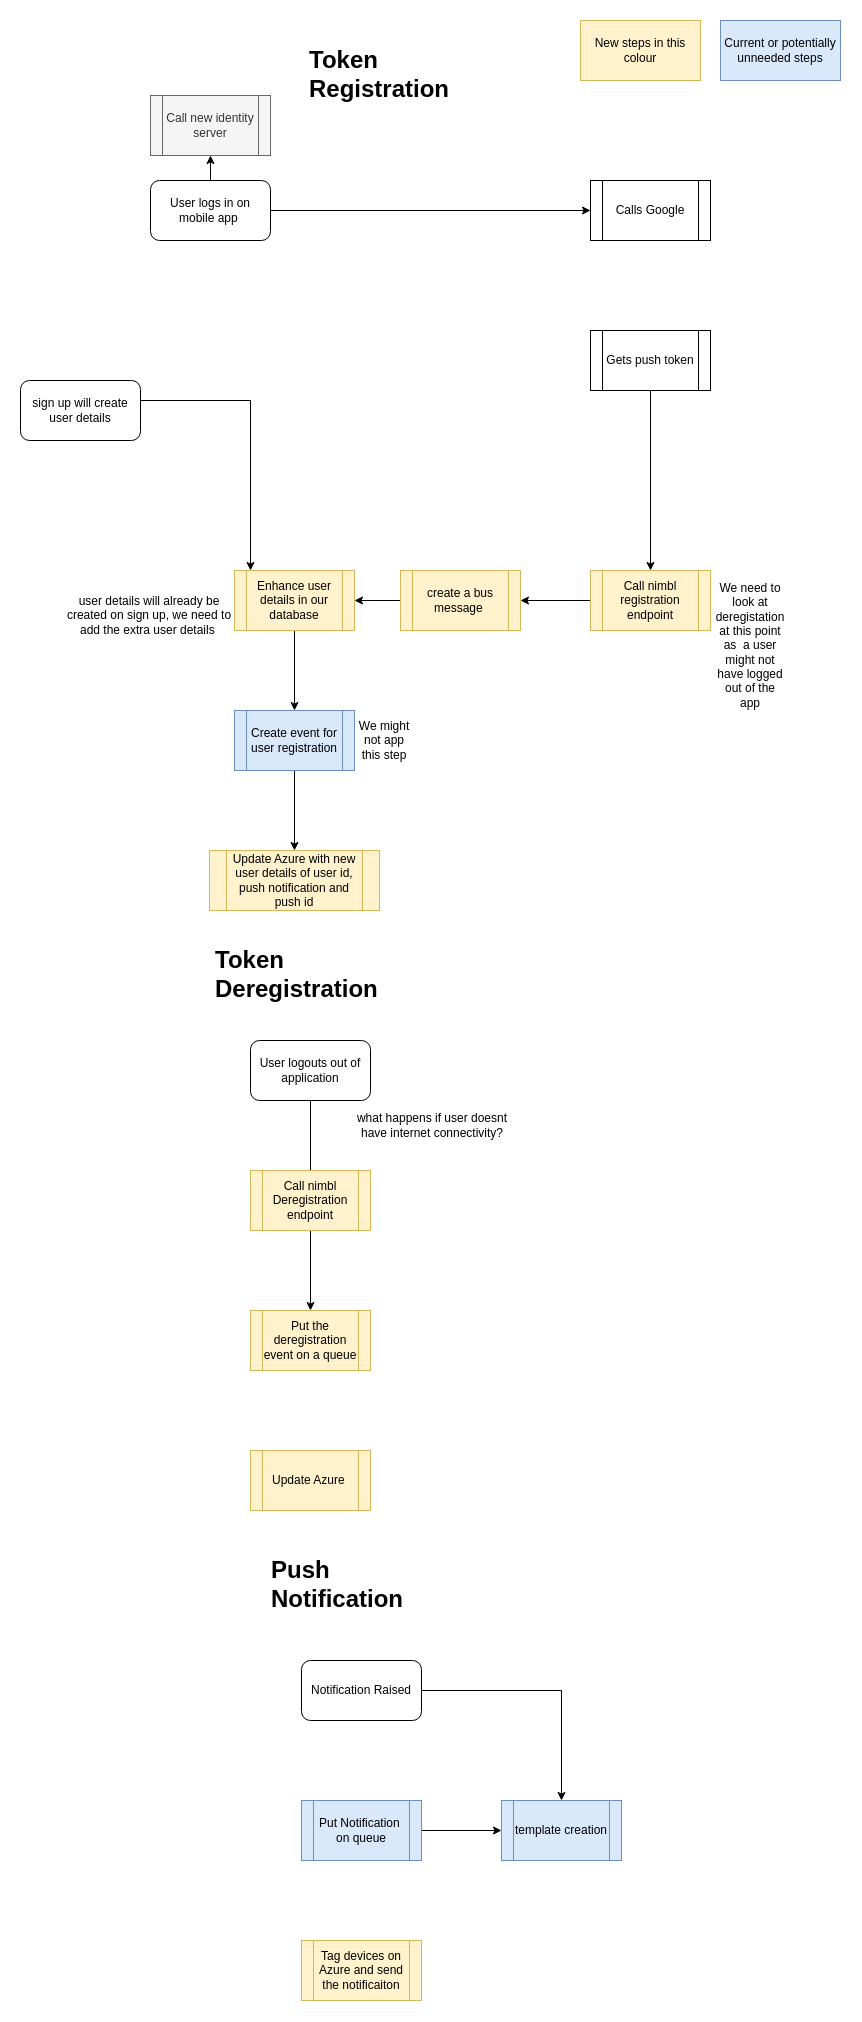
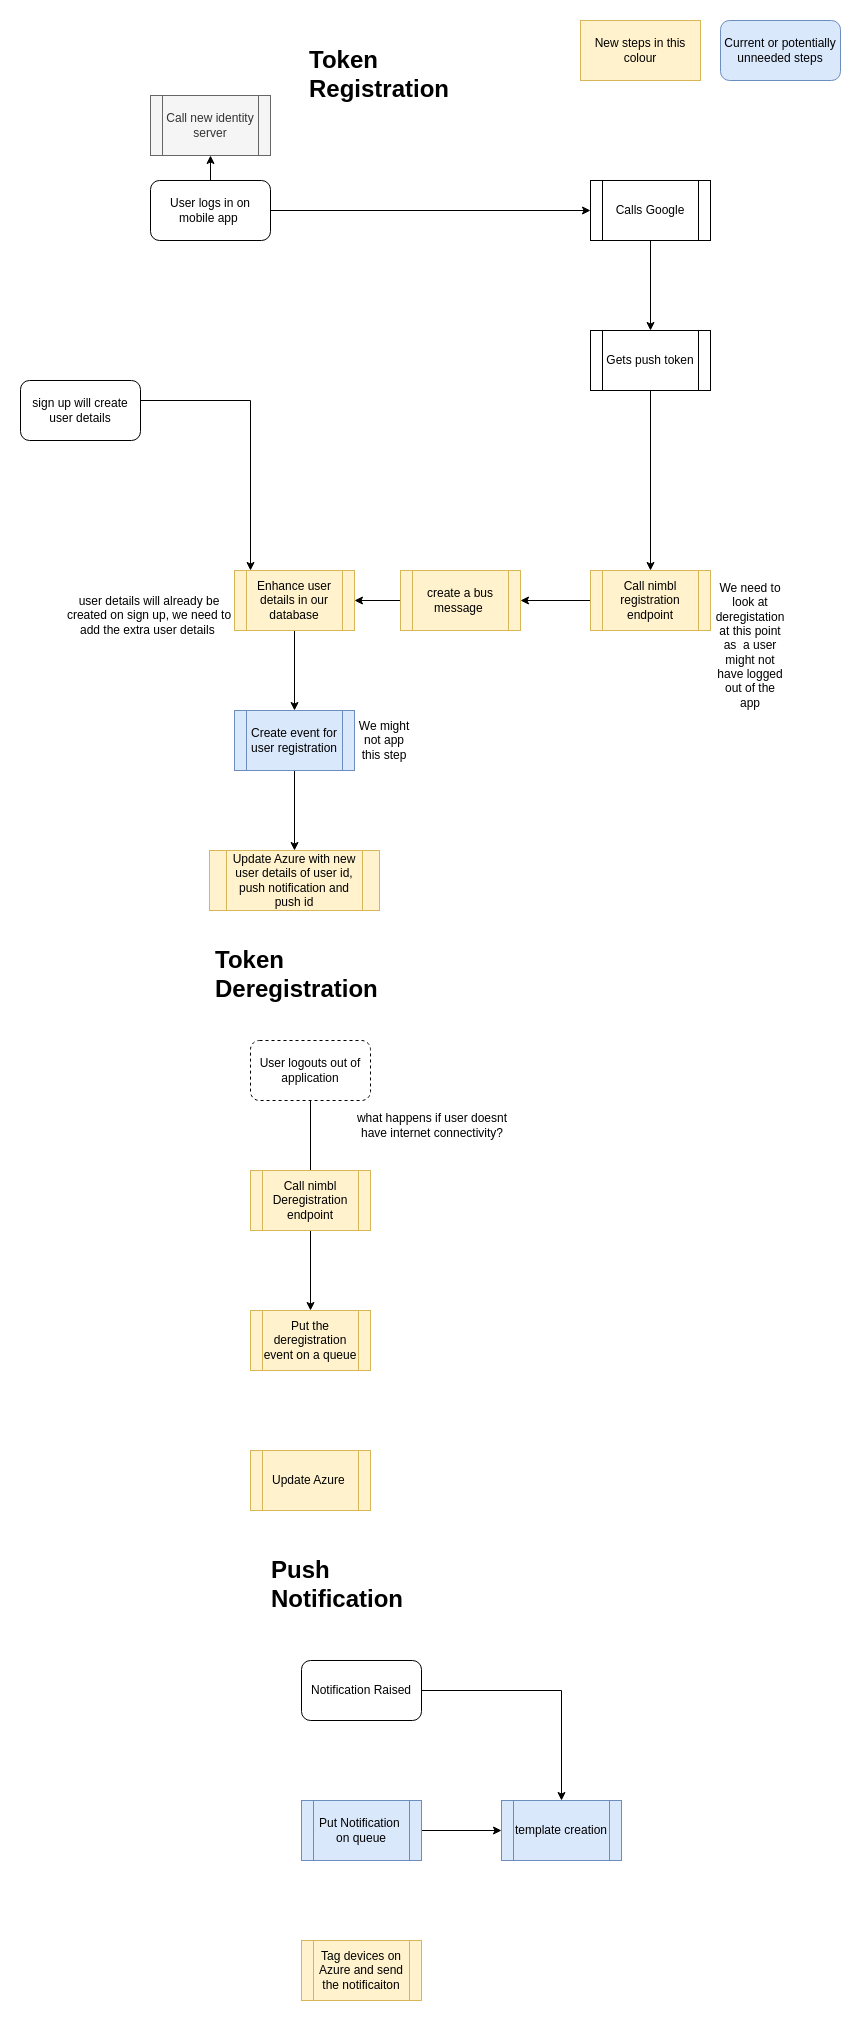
node "Current or potentially unneeded steps": shape rectangle -> rounded rectangle
edge "Calls Google" -> "Gets push token": added
node "User logouts out of application": style solid -> dashed
